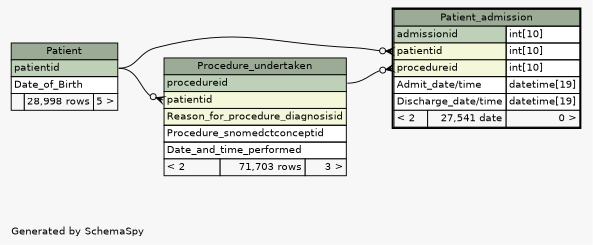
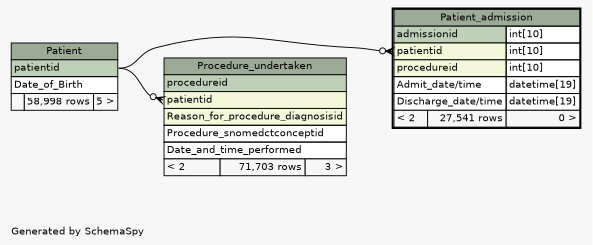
edge "Procedure_undertaken" -> "Patient_admission": removed
node "Patient": text "28,998 rows" -> "58,998 rows"
node "Patient_admission": text "27,541 date" -> "27,541 rows"
